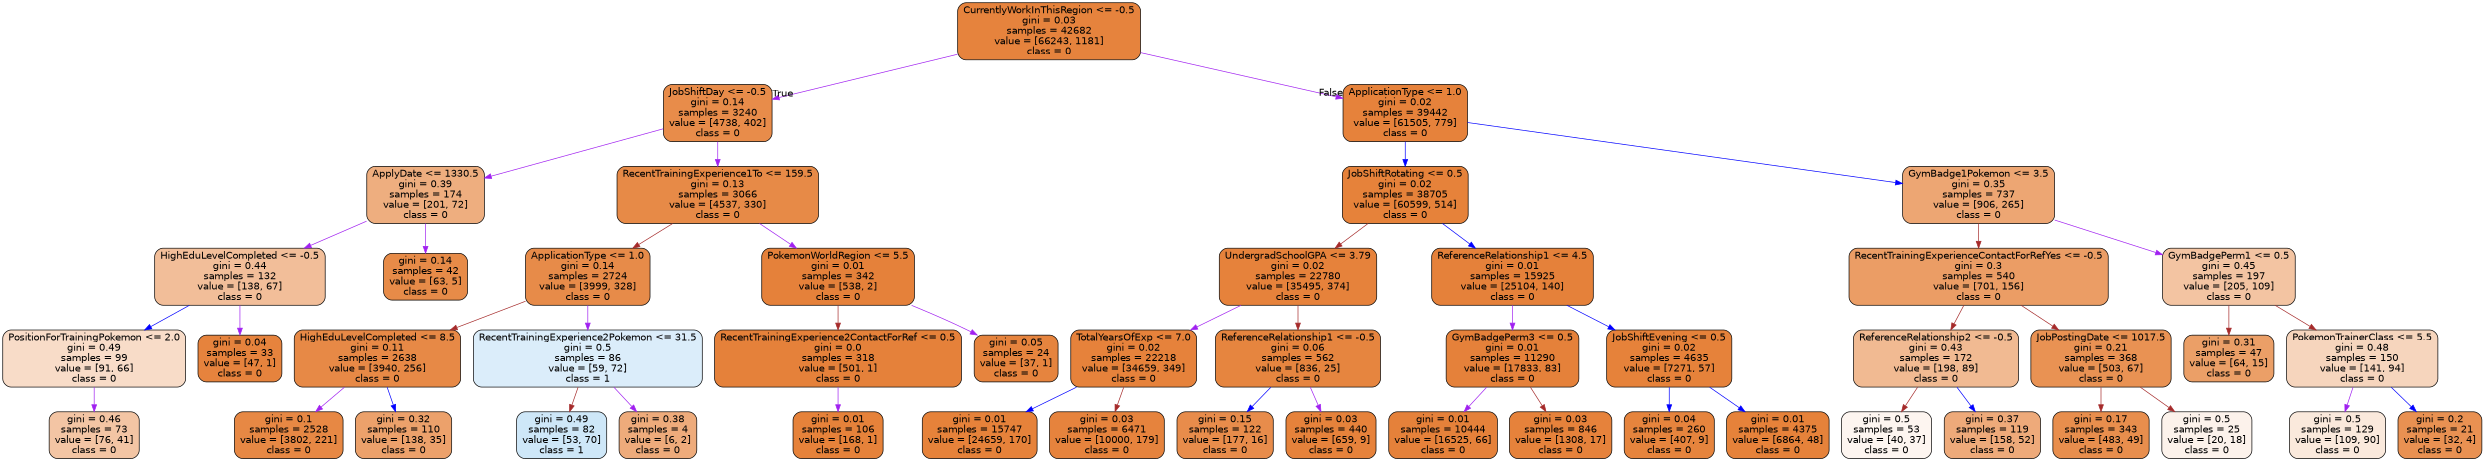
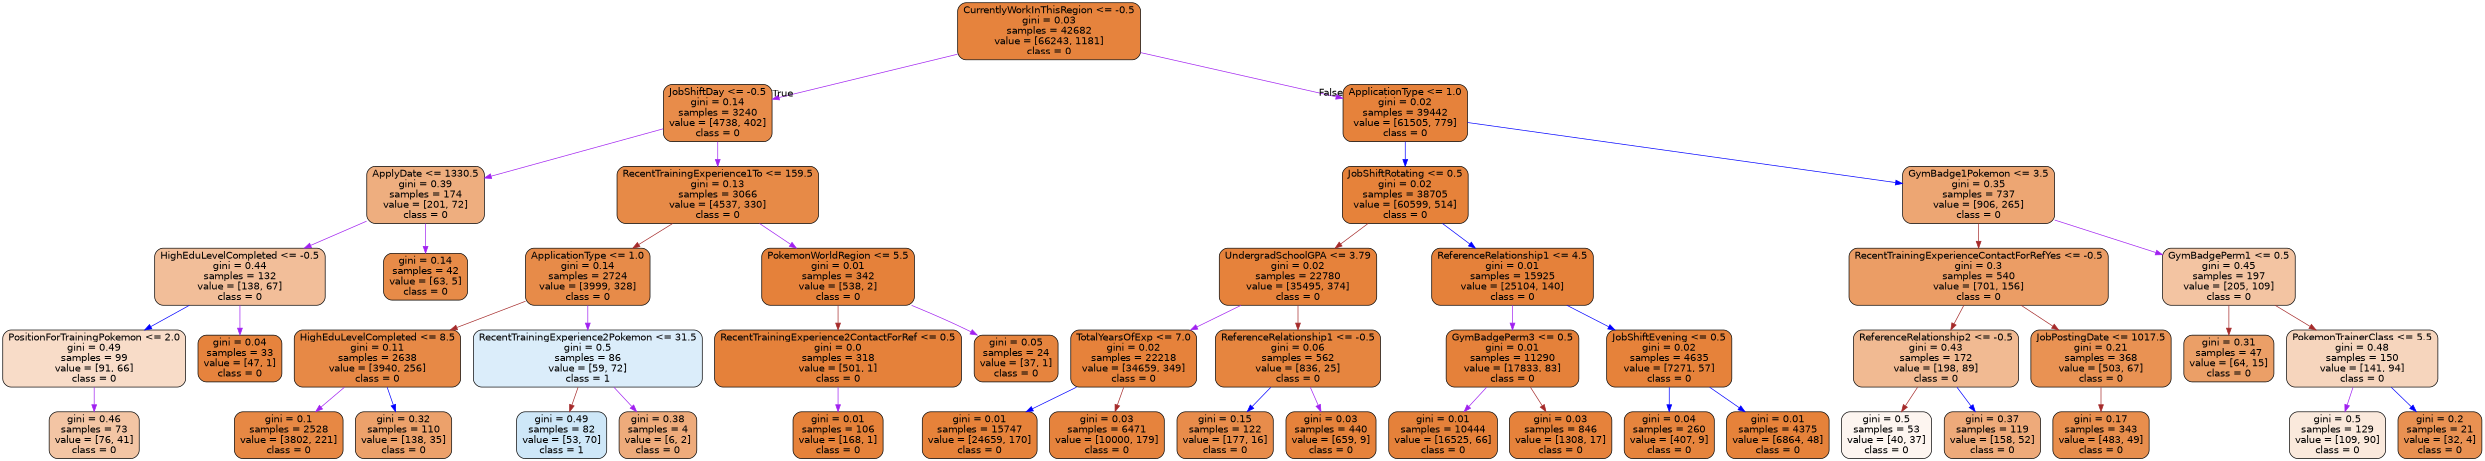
node "gini = 0.5 samples = 25 value = [20, 18] class = 0": removed
